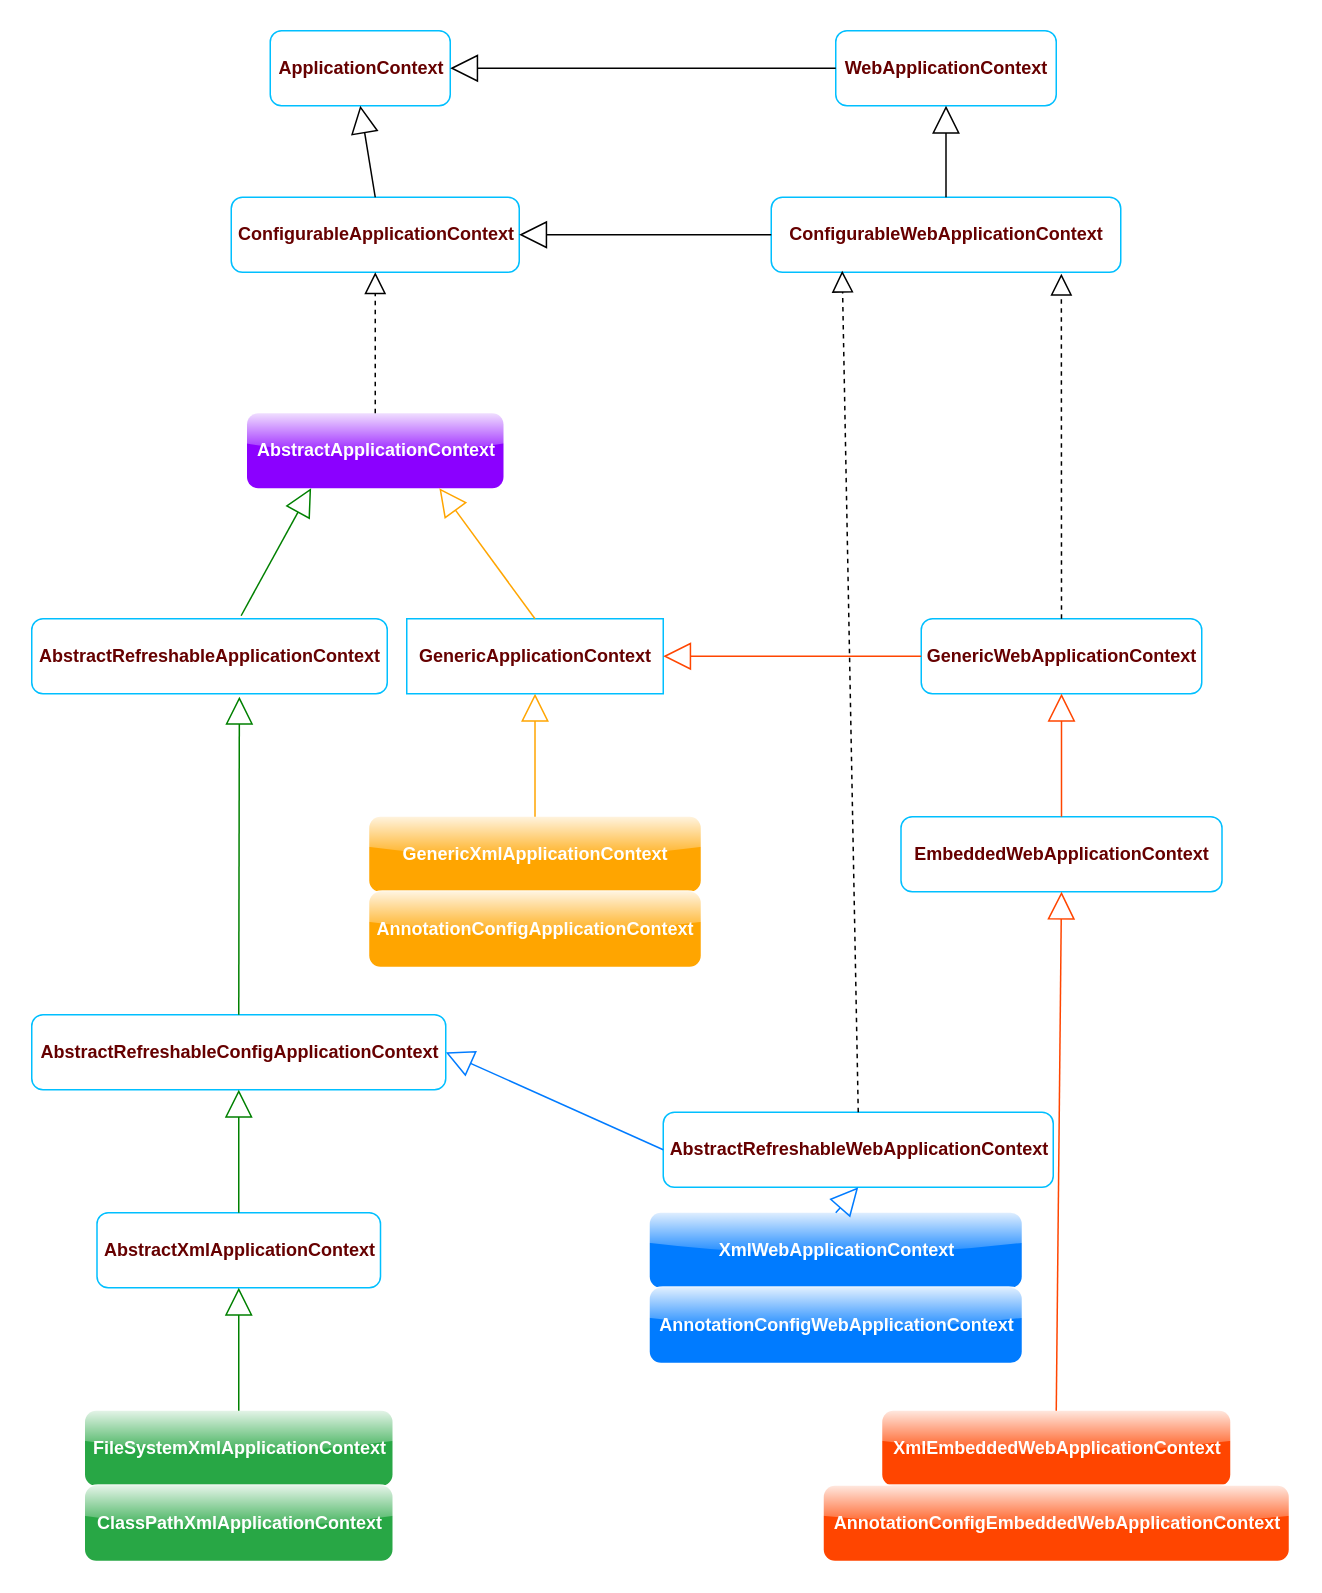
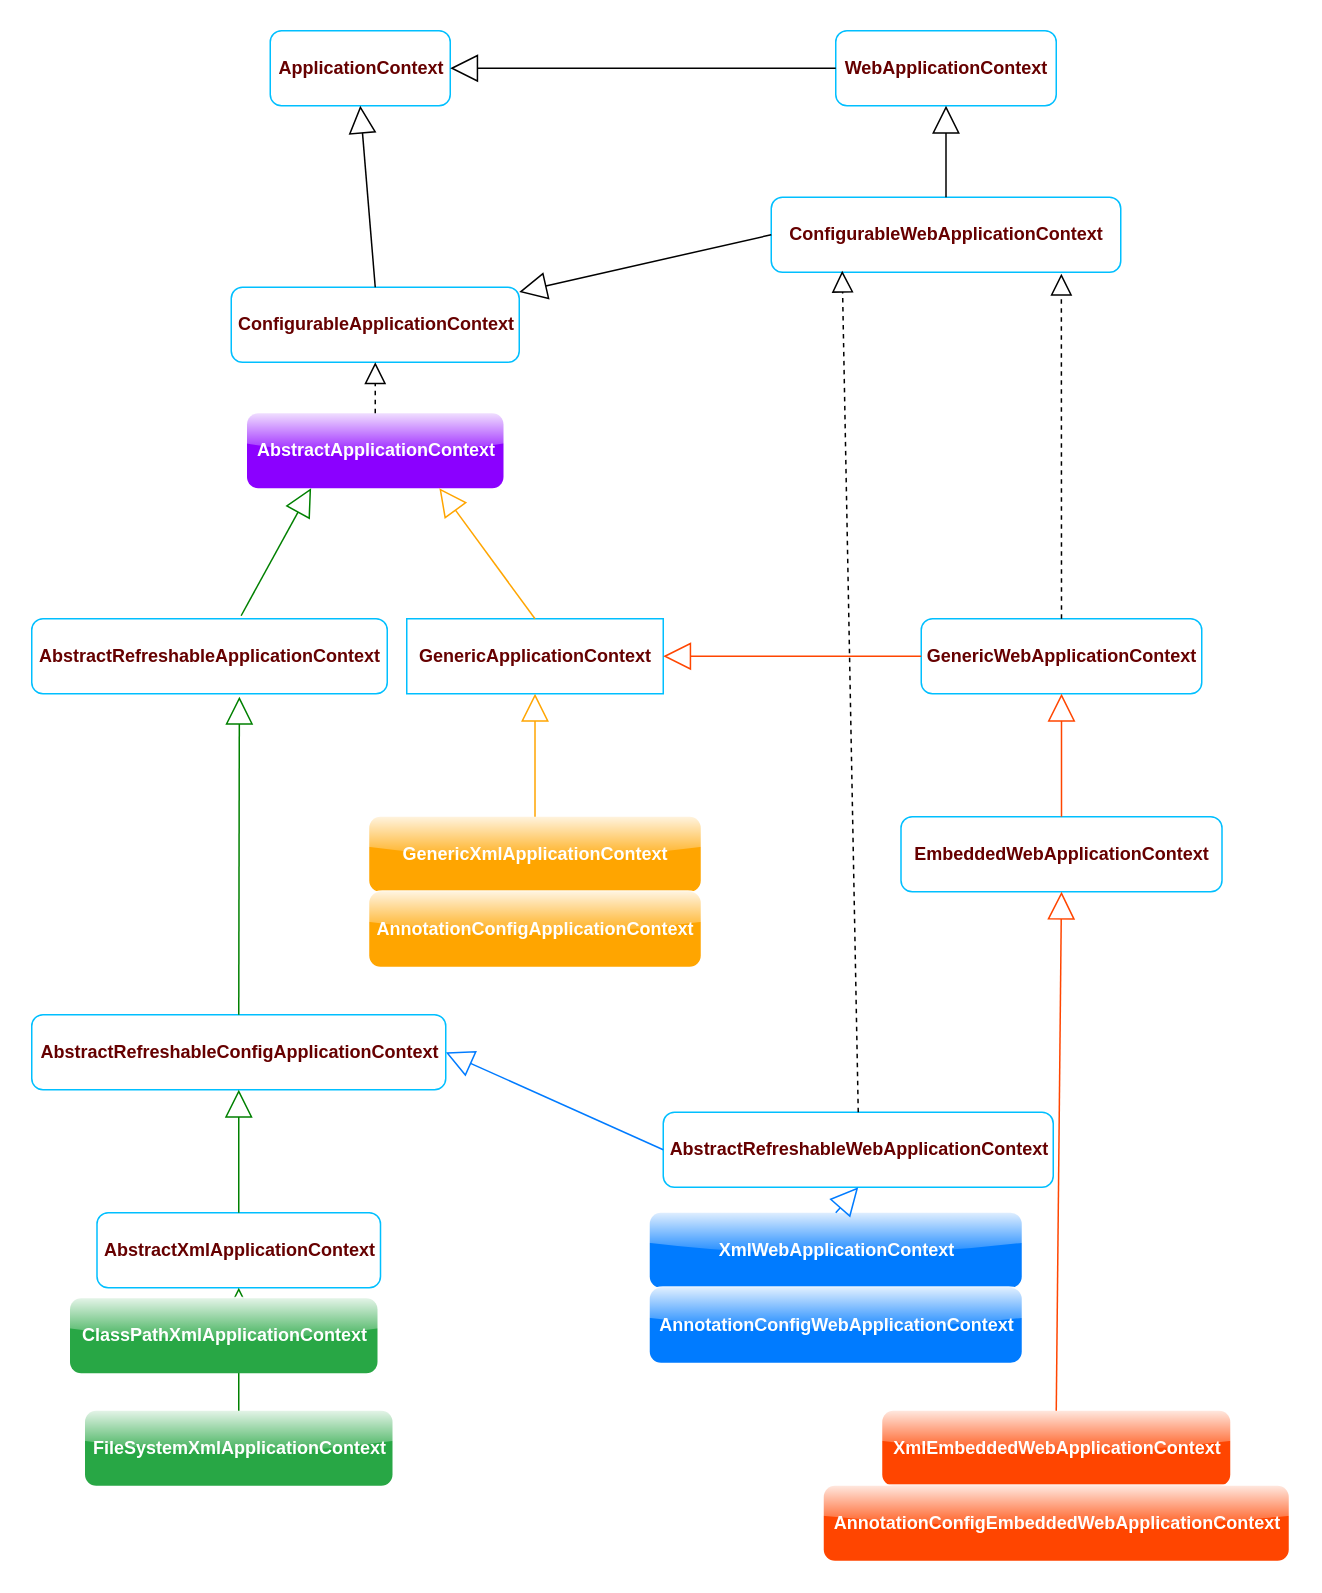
node "ConfigurableApplicationContext": moved (375, 235) -> (375, 325)
node "ClassPathXmlApplicationContext": moved (239, 1523) -> (224, 1336)
